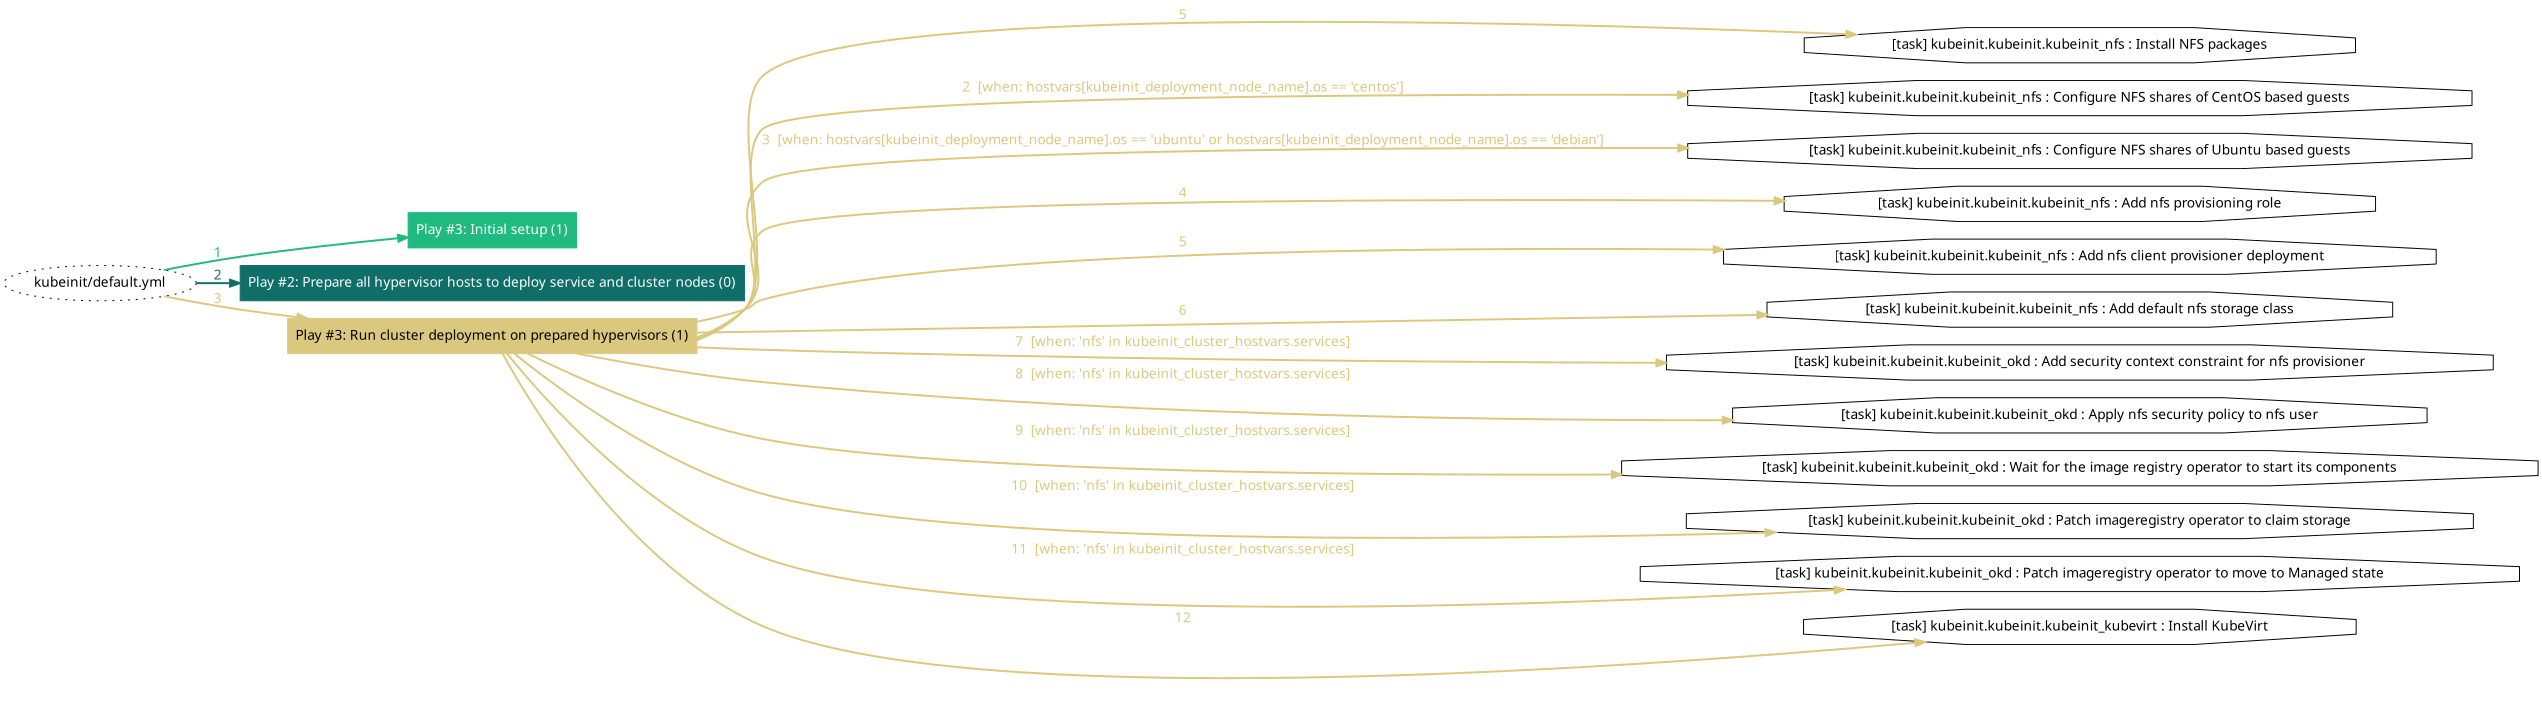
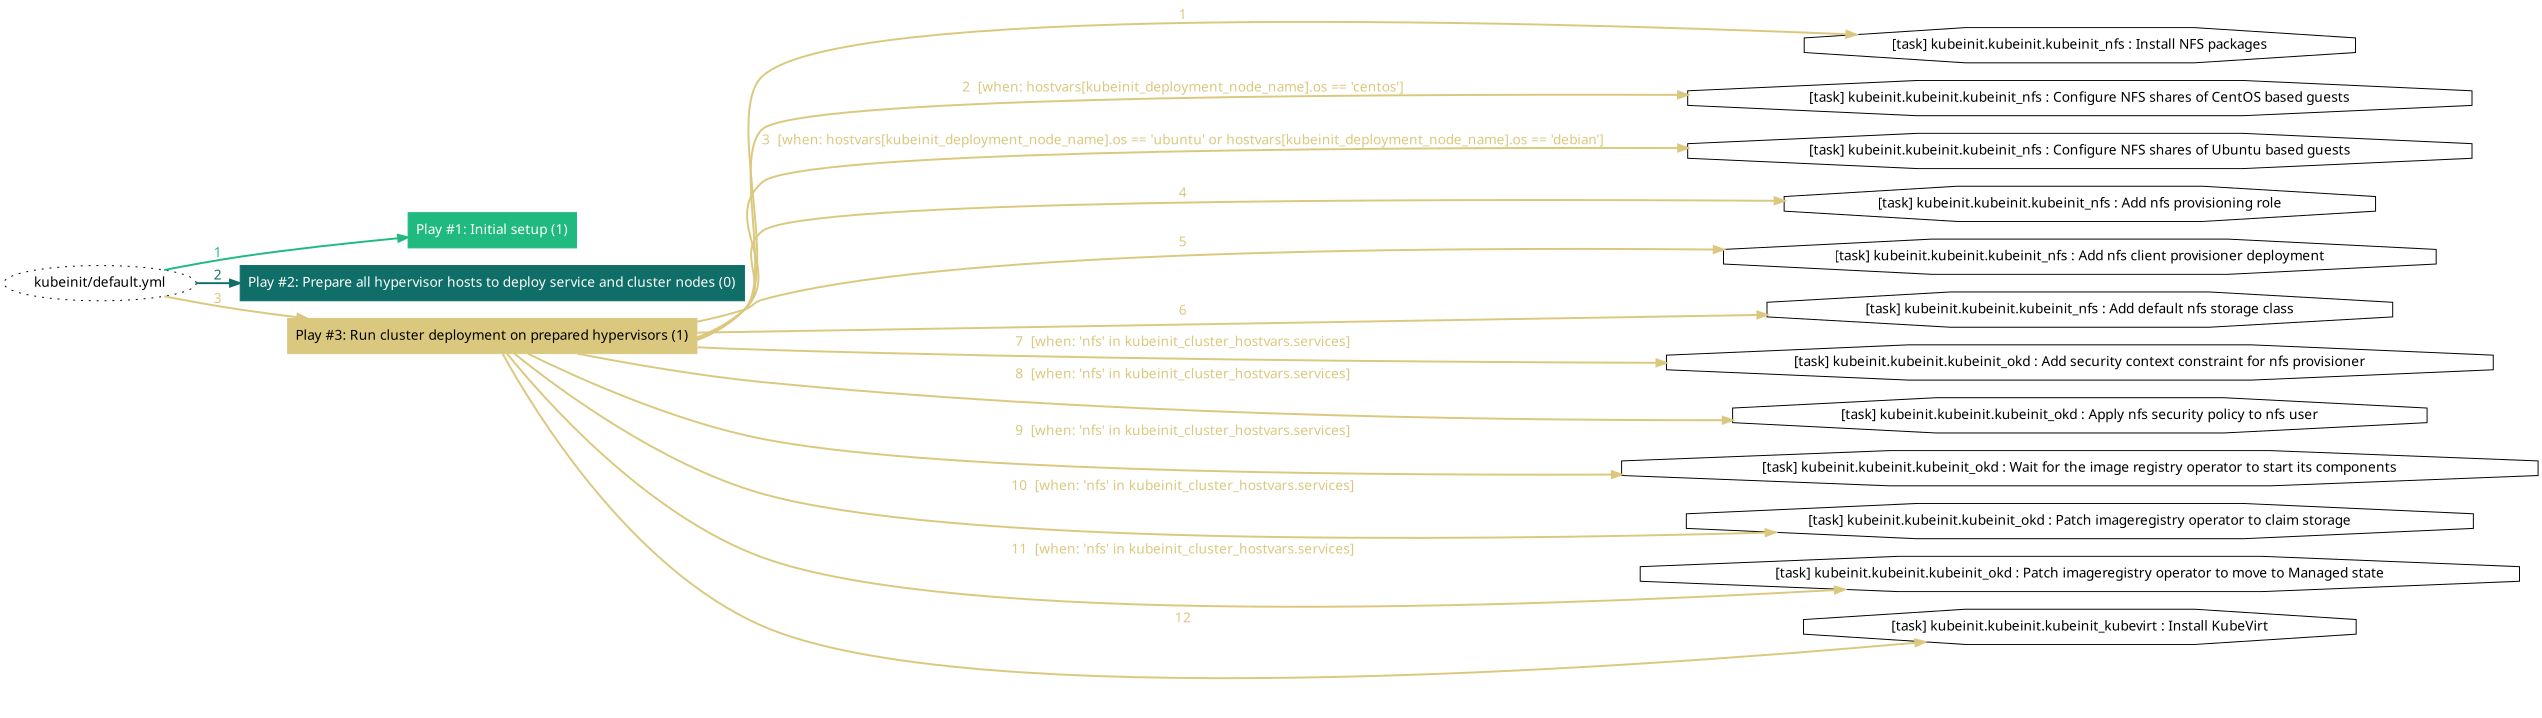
edge "Play #3: Run cluster deployment on prepared hypervisors (1)" -> "[task] kubeinit.kubeinit.kubeinit_nfs : Install NFS packages": label "5" -> "1"
node "Play #3: Initial setup (1)": label "Play #3: Initial setup (1)" -> "Play #1: Initial setup (1)"
